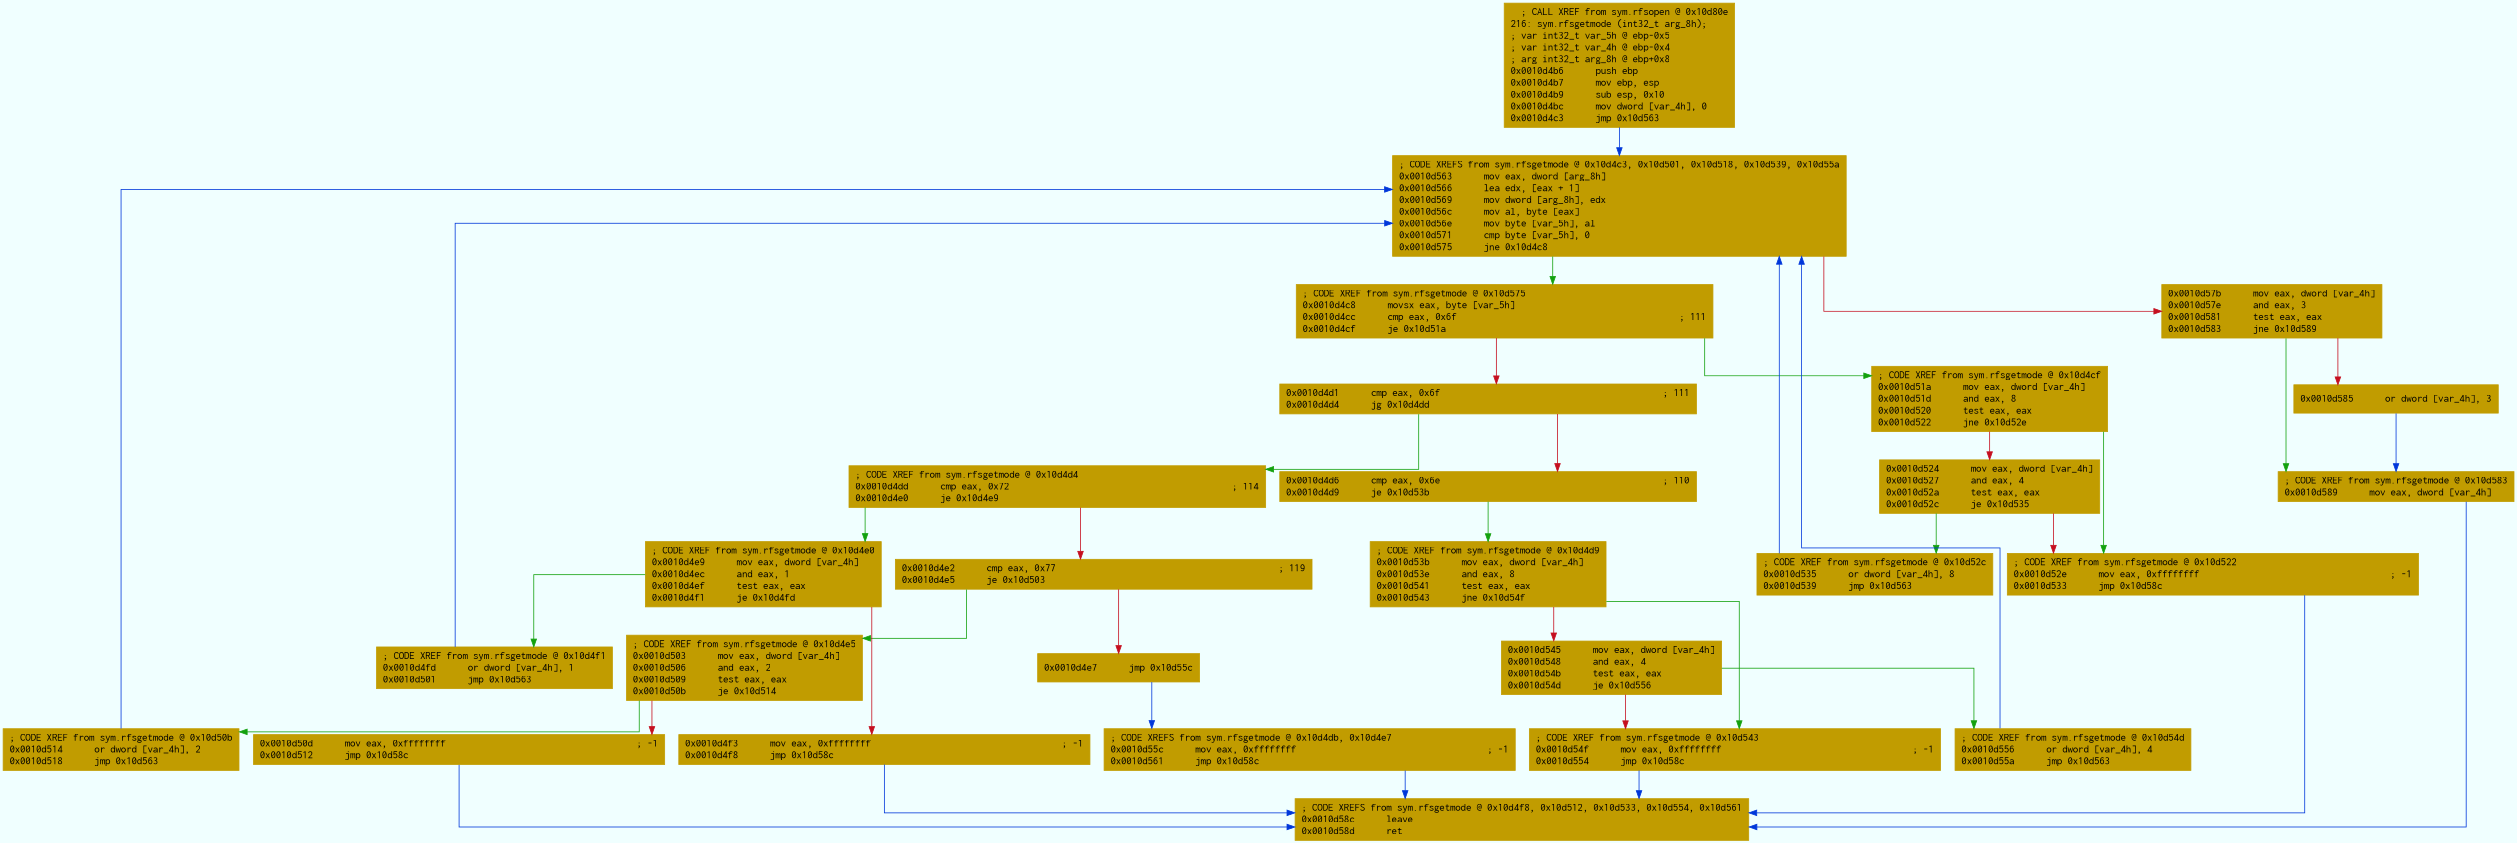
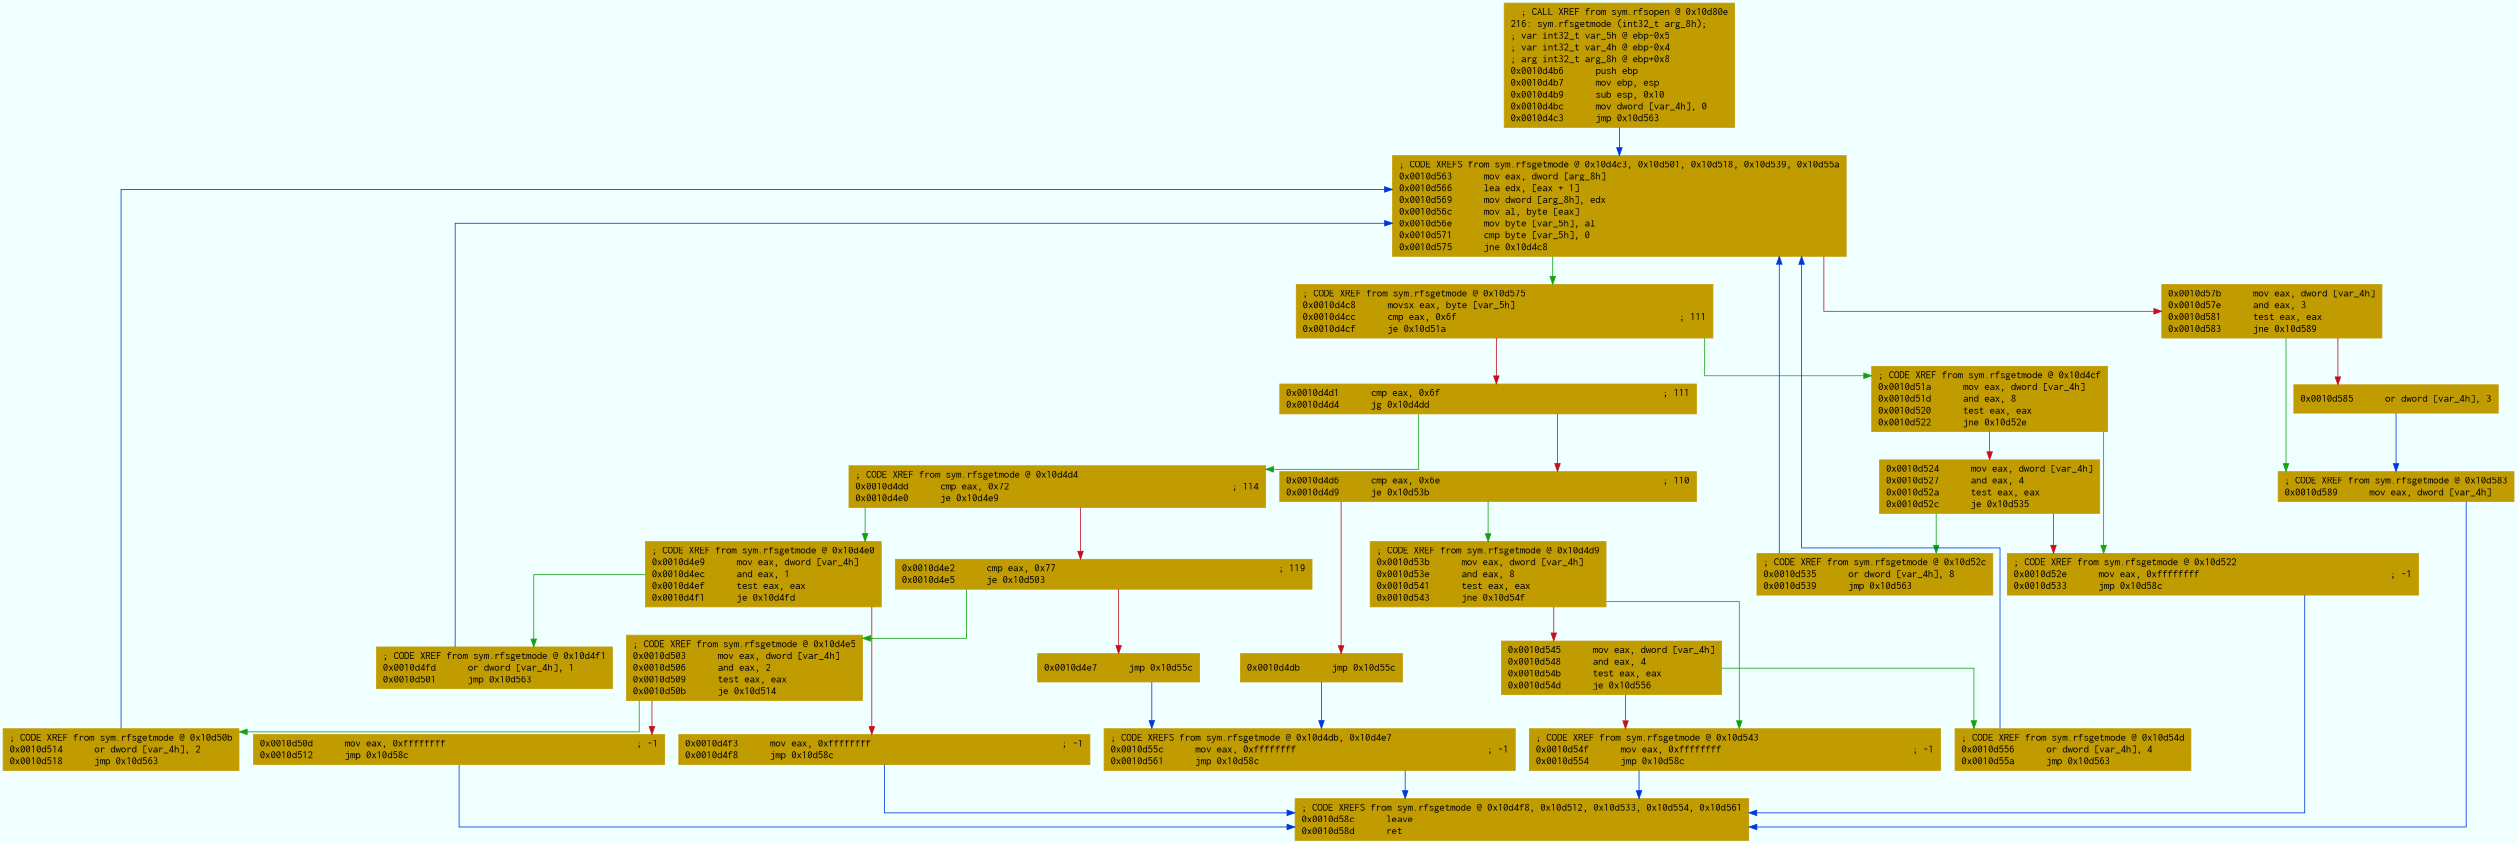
node "0x0010d4db      jmp 0x10d55c": added
